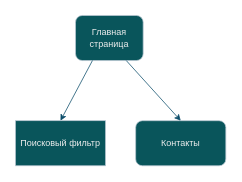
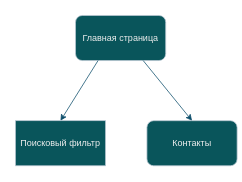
node "Главная страница": size 68x45 -> 90x45
node "Контакты": moved (180, 143) -> (192, 143)
